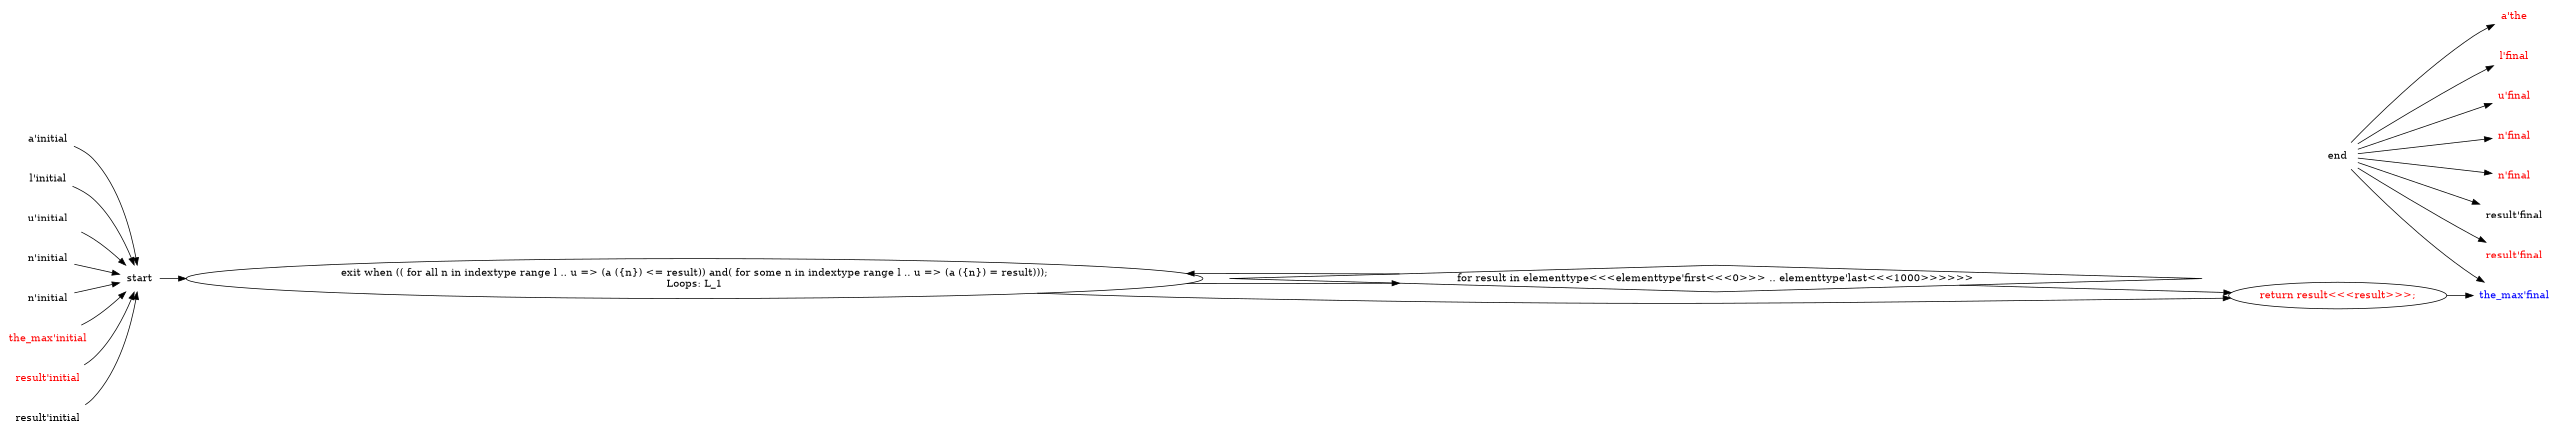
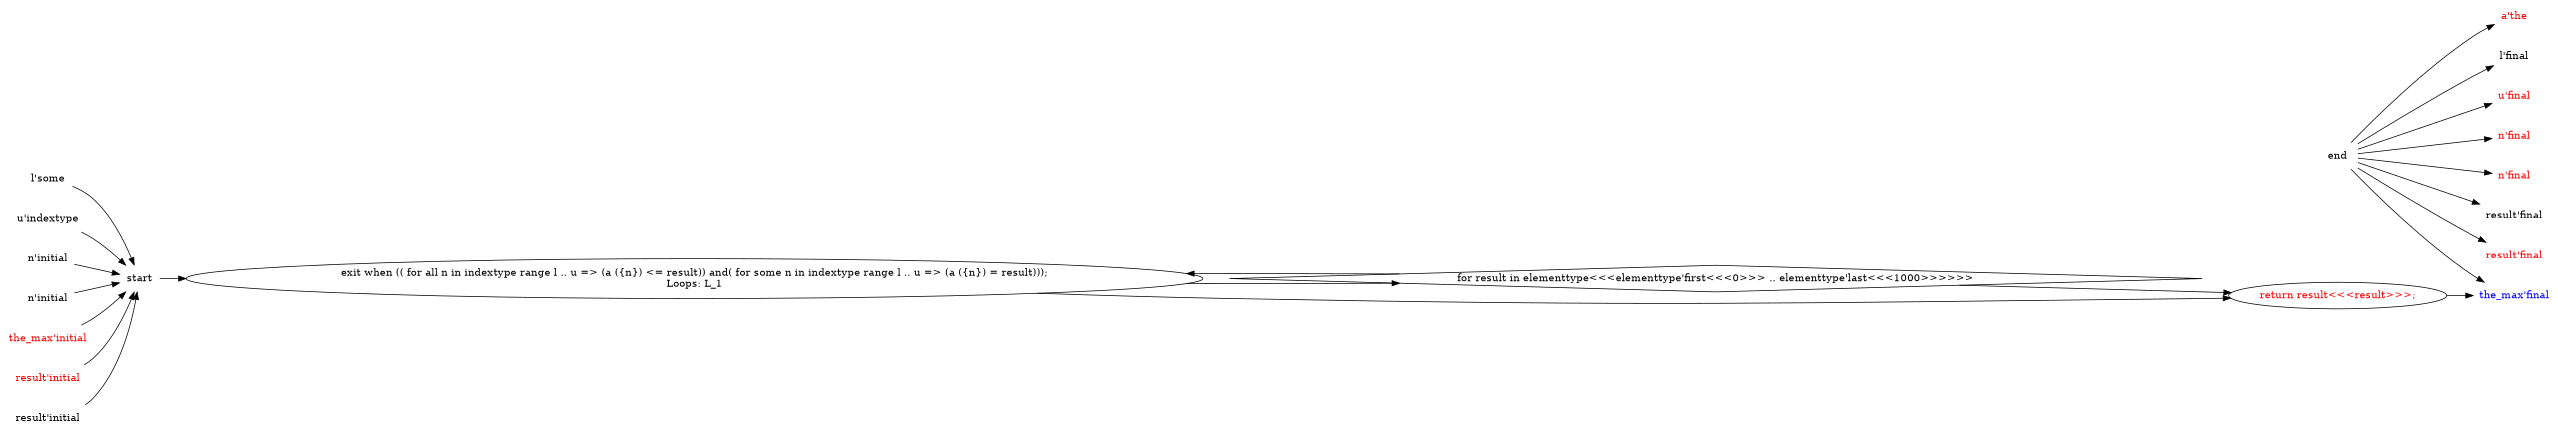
node "l'final": fontcolor red -> black
node "a'initial": removed
node "l'initial": label "l'initial" -> "l'some"
node "u'initial": label "u'initial" -> "u'indextype"
